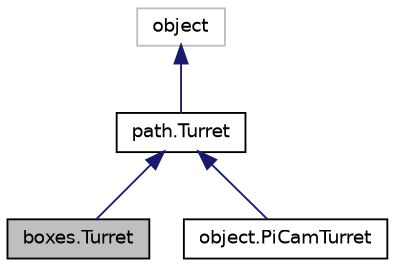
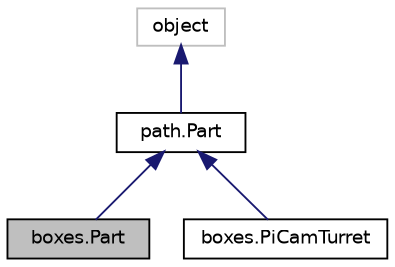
node "path.Turret": label "path.Turret" -> "path.Part"
node "boxes.Turret": label "boxes.Turret" -> "boxes.Part"
node "object.PiCamTurret": label "object.PiCamTurret" -> "boxes.PiCamTurret"
